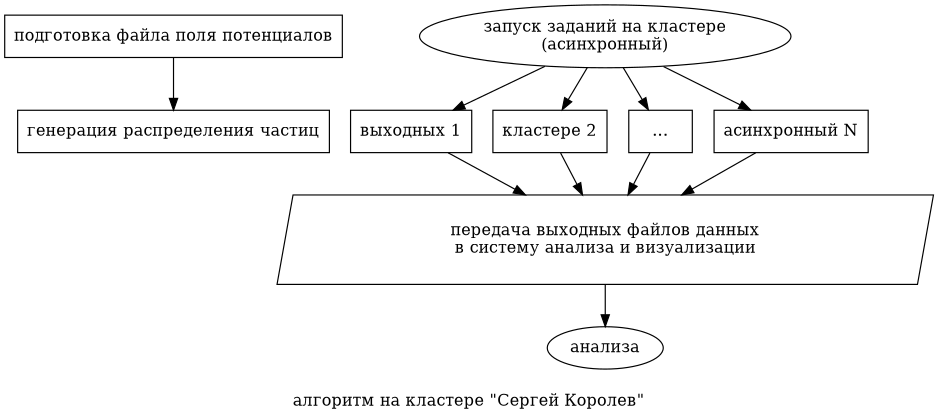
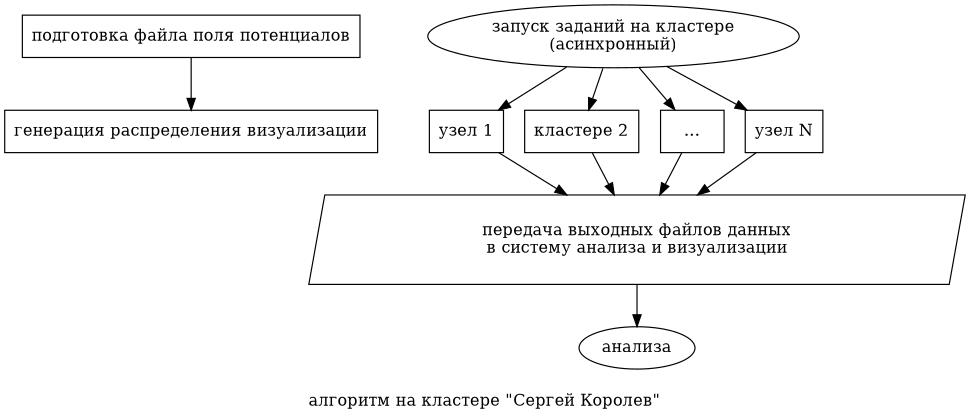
node "генерация распределения частиц": label "генерация распределения частиц" -> "генерация распределения визуализации"
node "выходных 1": label "выходных 1" -> "узел 1"
node "асинхронный N": label "асинхронный N" -> "узел N"
